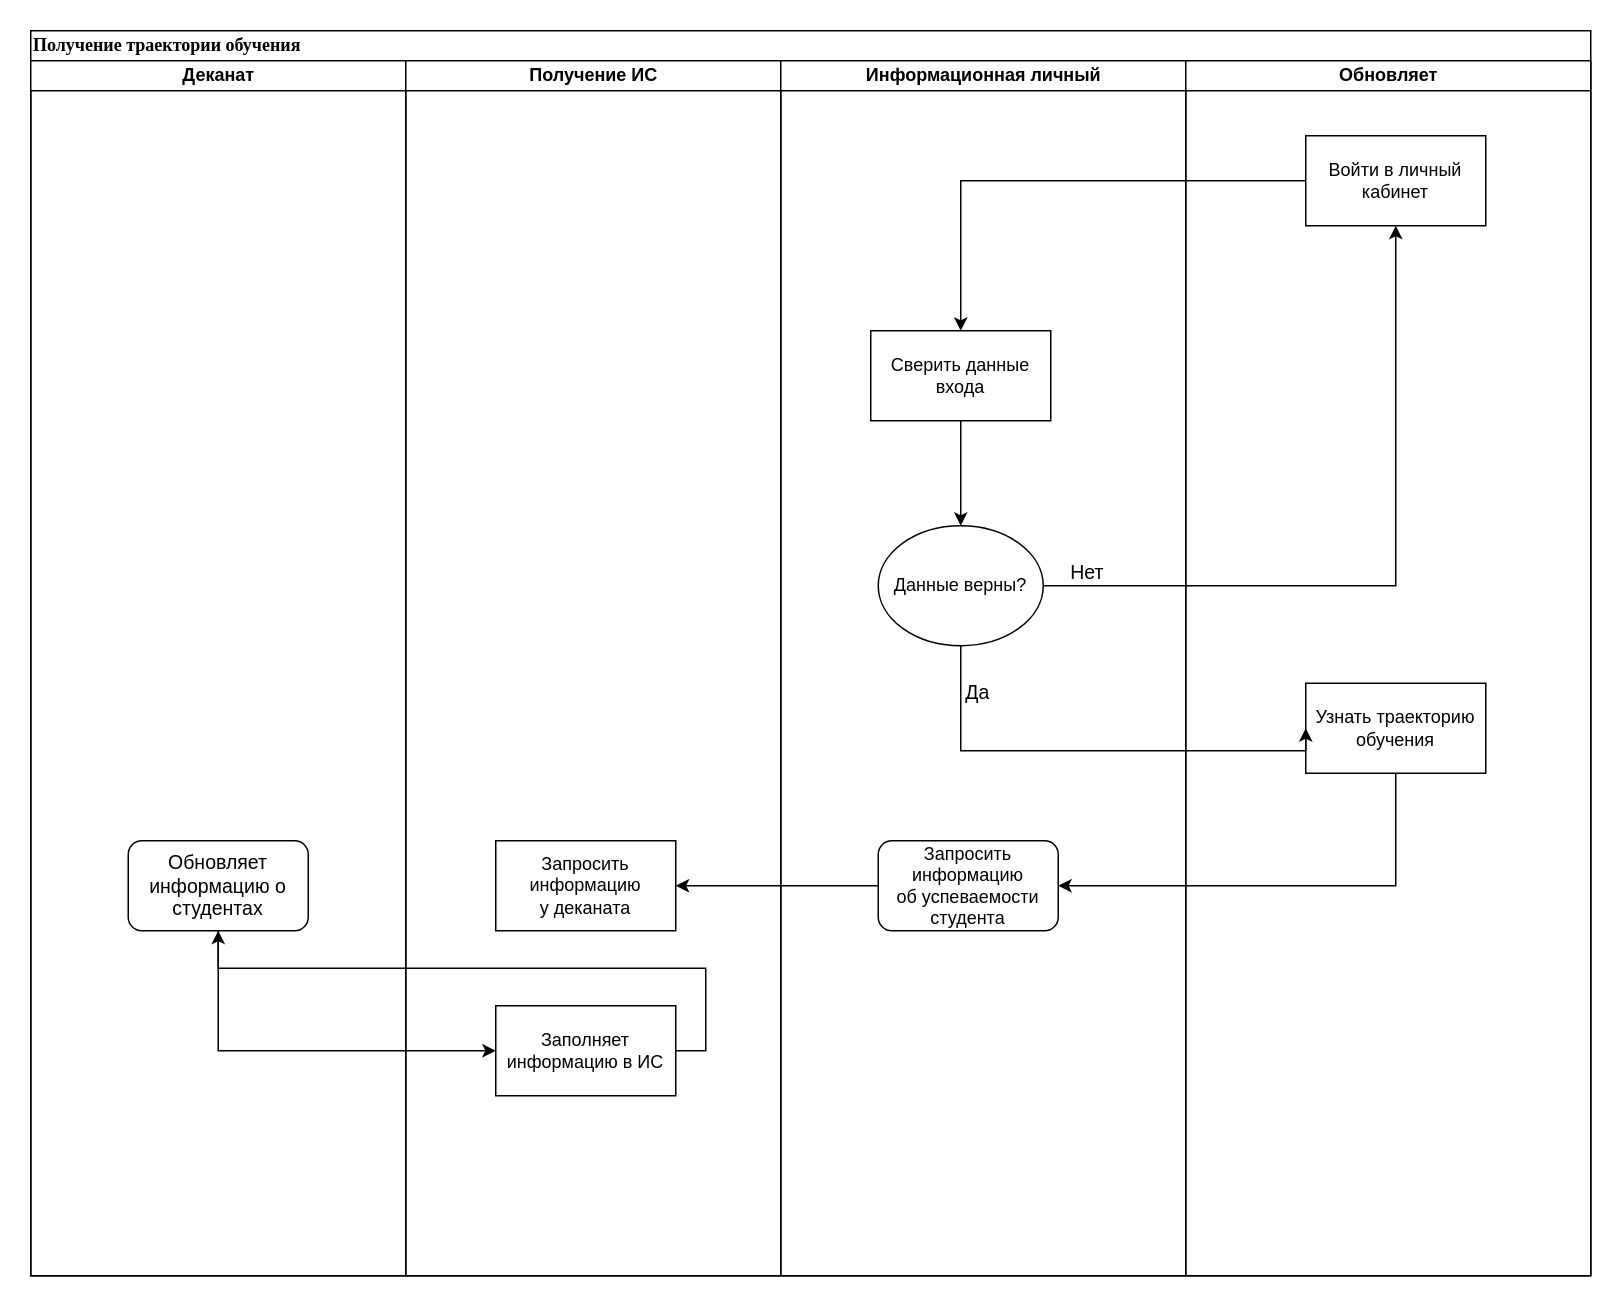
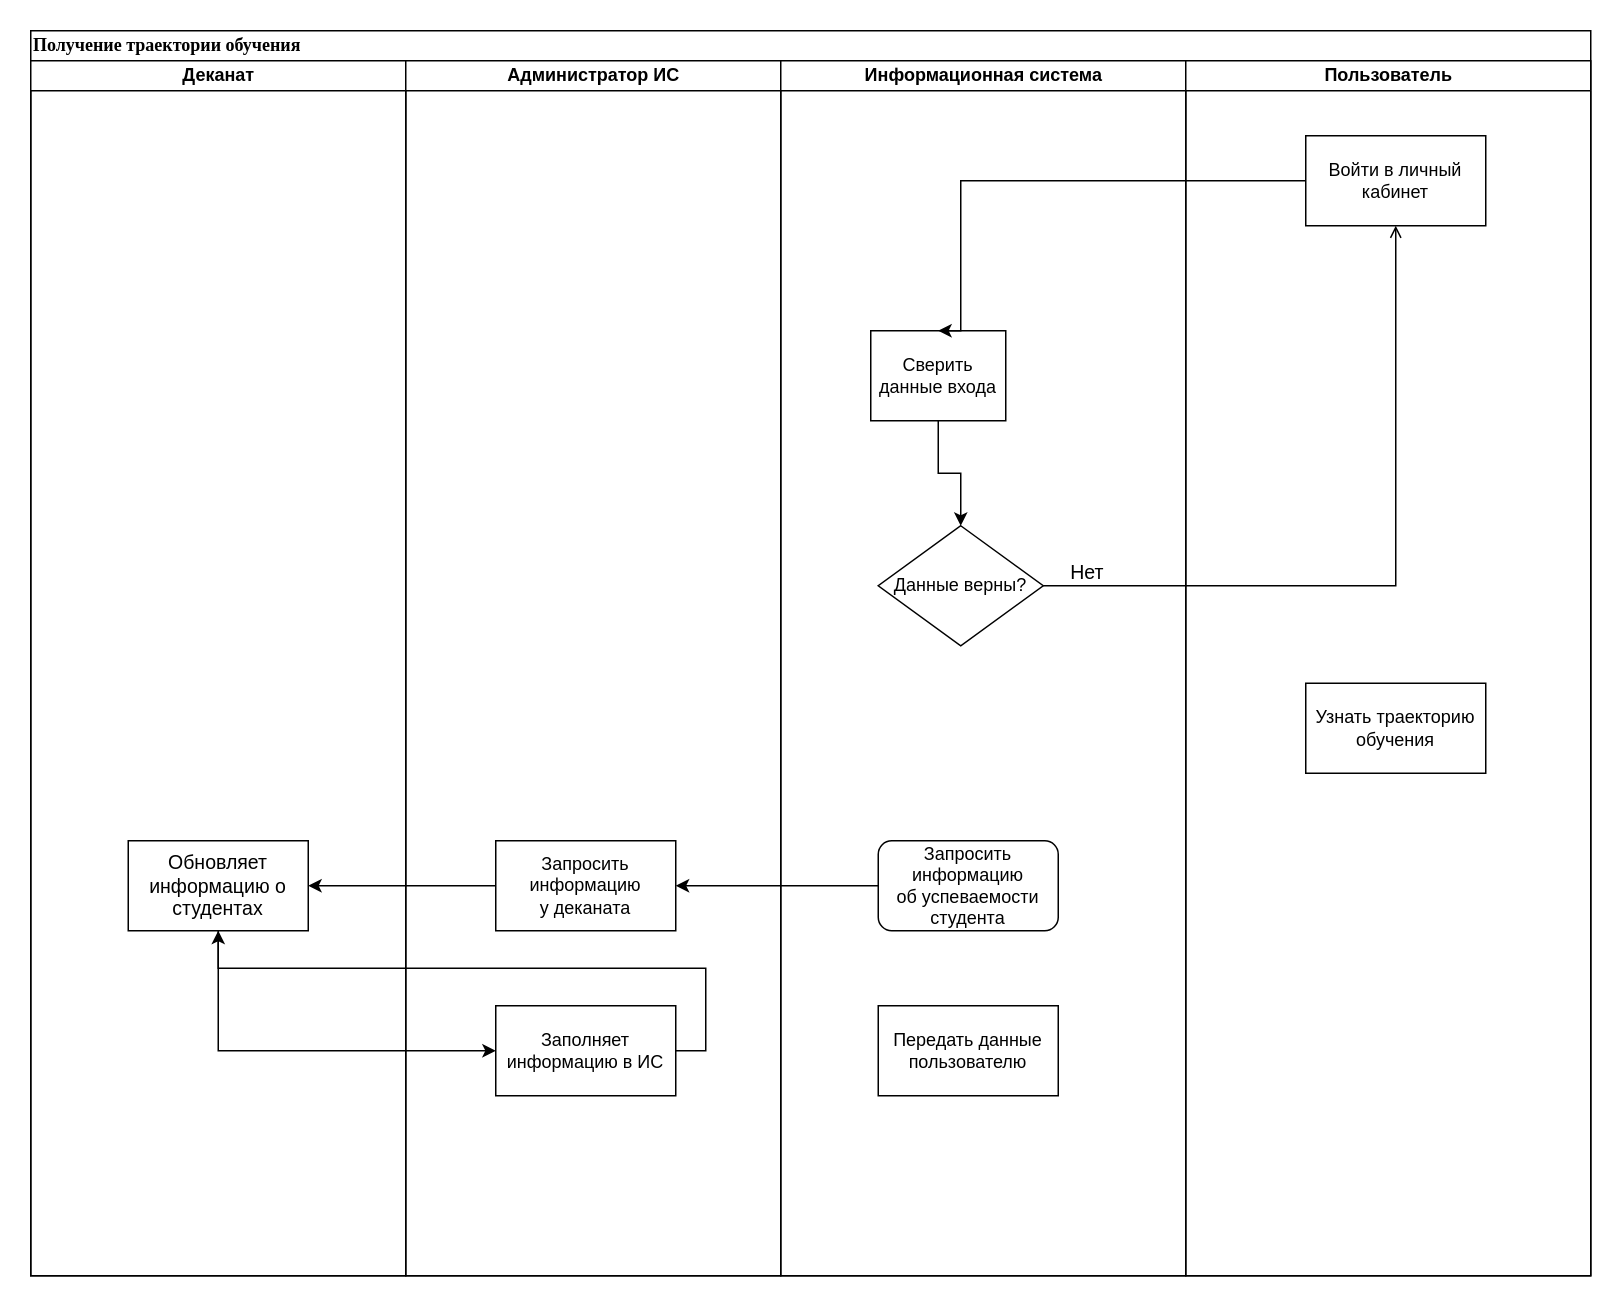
node "Получение ИС": label "Получение ИС" -> "Администратор ИС"
node "Информационная личный": label "Информационная личный" -> "Информационная система"
node "Обновляет": label "Обновляет" -> "Пользователь"
edge "Данные верны?" -> "Войти в личный кабинет": arrowhead classic -> open
node "Сверить данные входа": size 180x90 -> 135x90
node "Данные верны?": shape ellipse -> diamond
edge "Данные верны?" -> "Узнать траекторию обучения": removed, label "Да"
node "Обновляет информацию о студентах": shape rounded rectangle -> rectangle
edge "Запросить информацию у деканата" -> "Обновляет информацию о студентах": added
edge "Узнать траекторию обучения" -> "Запросить информацию об успеваемости студента": removed
node "Передать данные пользователю": added
